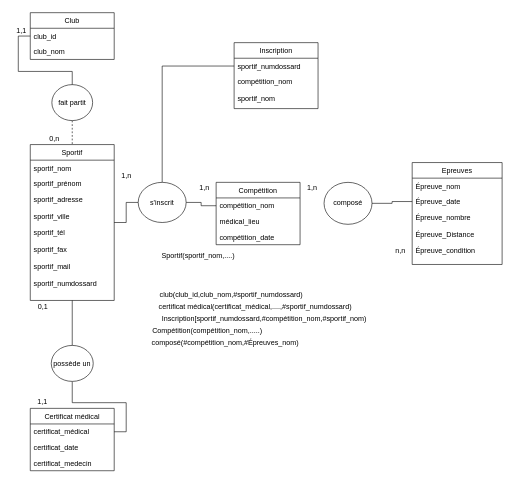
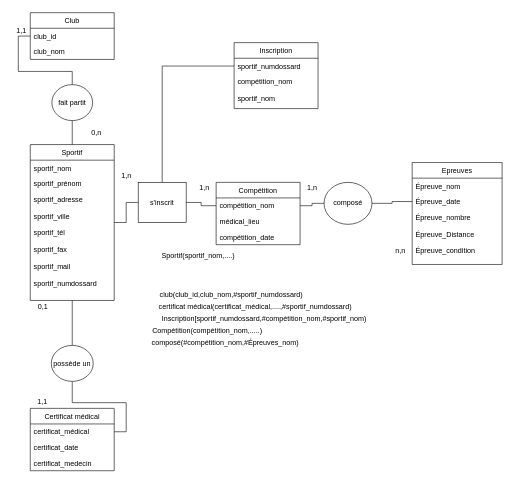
edge "fait partit" -- "Sportif": style dashed -> solid
node "0,n": moved (54, 138) -> (96, 132)
node "s'inscrit": shape ellipse -> rectangle
edge "composé" -- "compétition_nom": added
